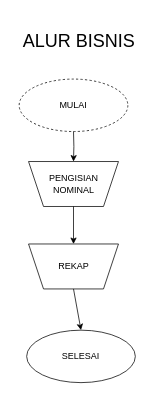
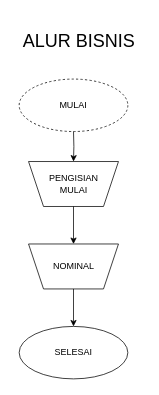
node "PENGISIAN NOMINAL": label "PENGISIAN NOMINAL" -> "PENGISIAN MULAI"
node "REKAP": label "REKAP" -> "NOMINAL"
node "SELESAI": moved (81, 357) -> (74, 353)
